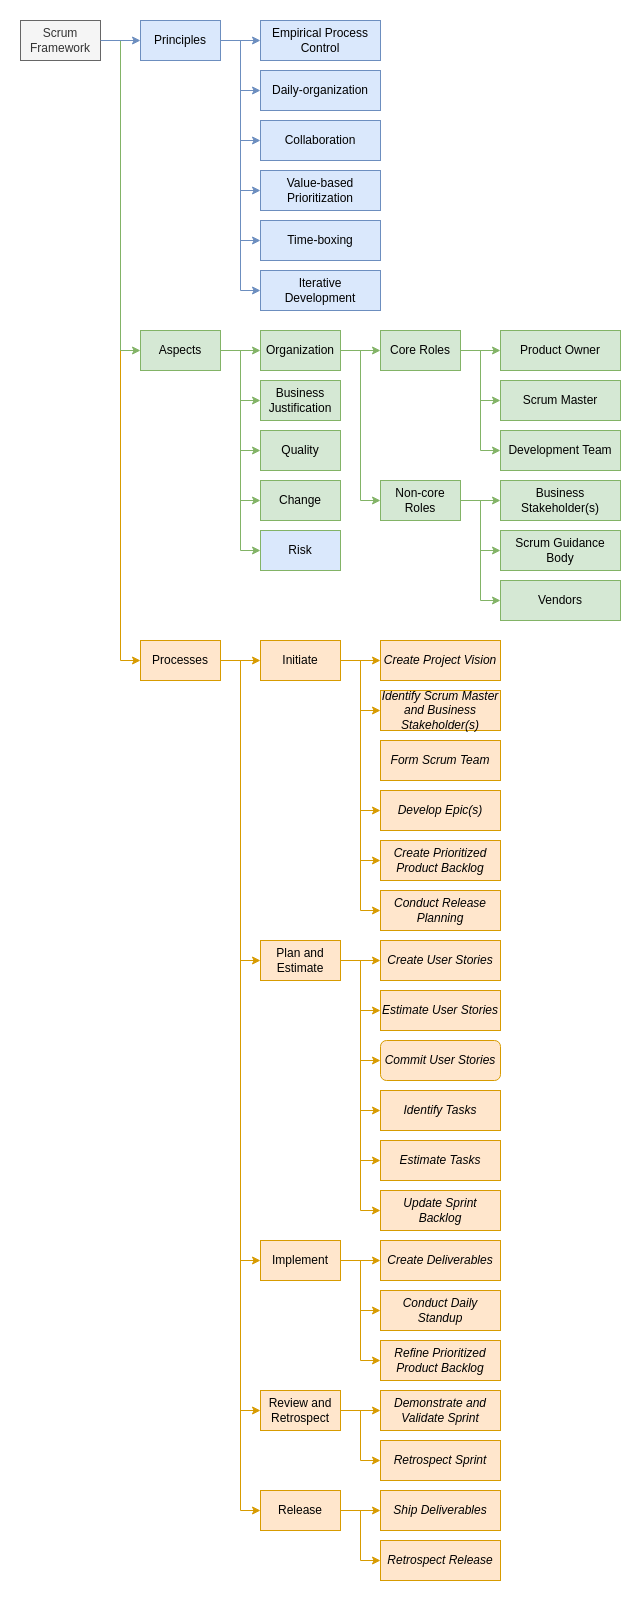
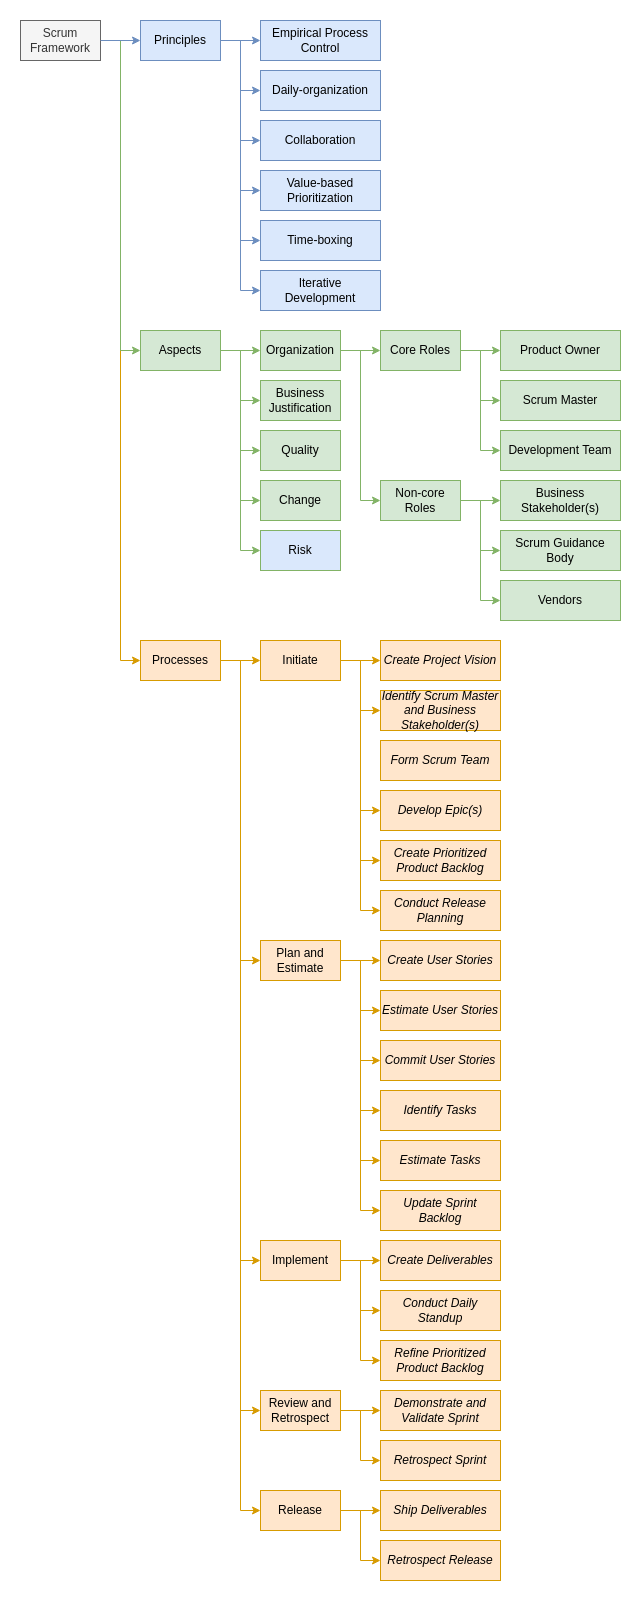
node "Commit User Stories": shape rounded rectangle -> rectangle
